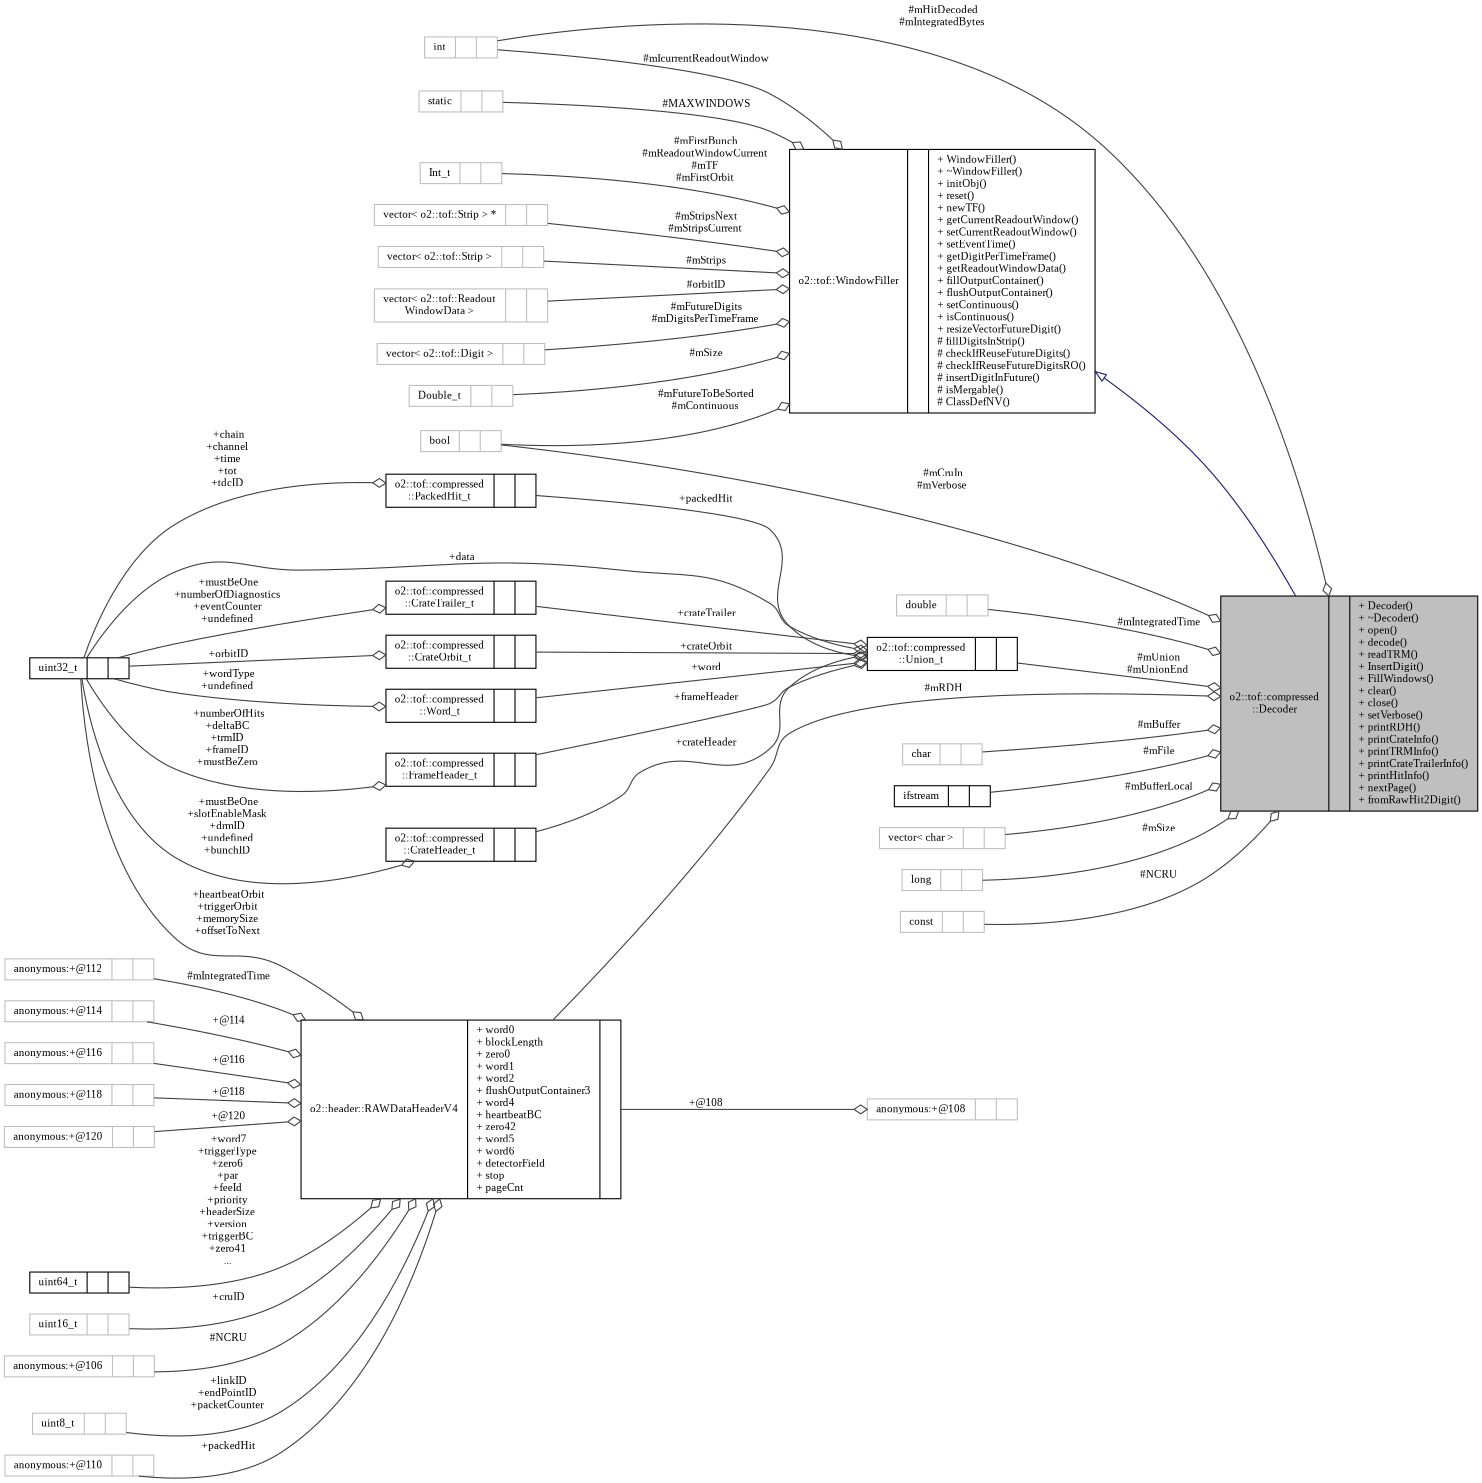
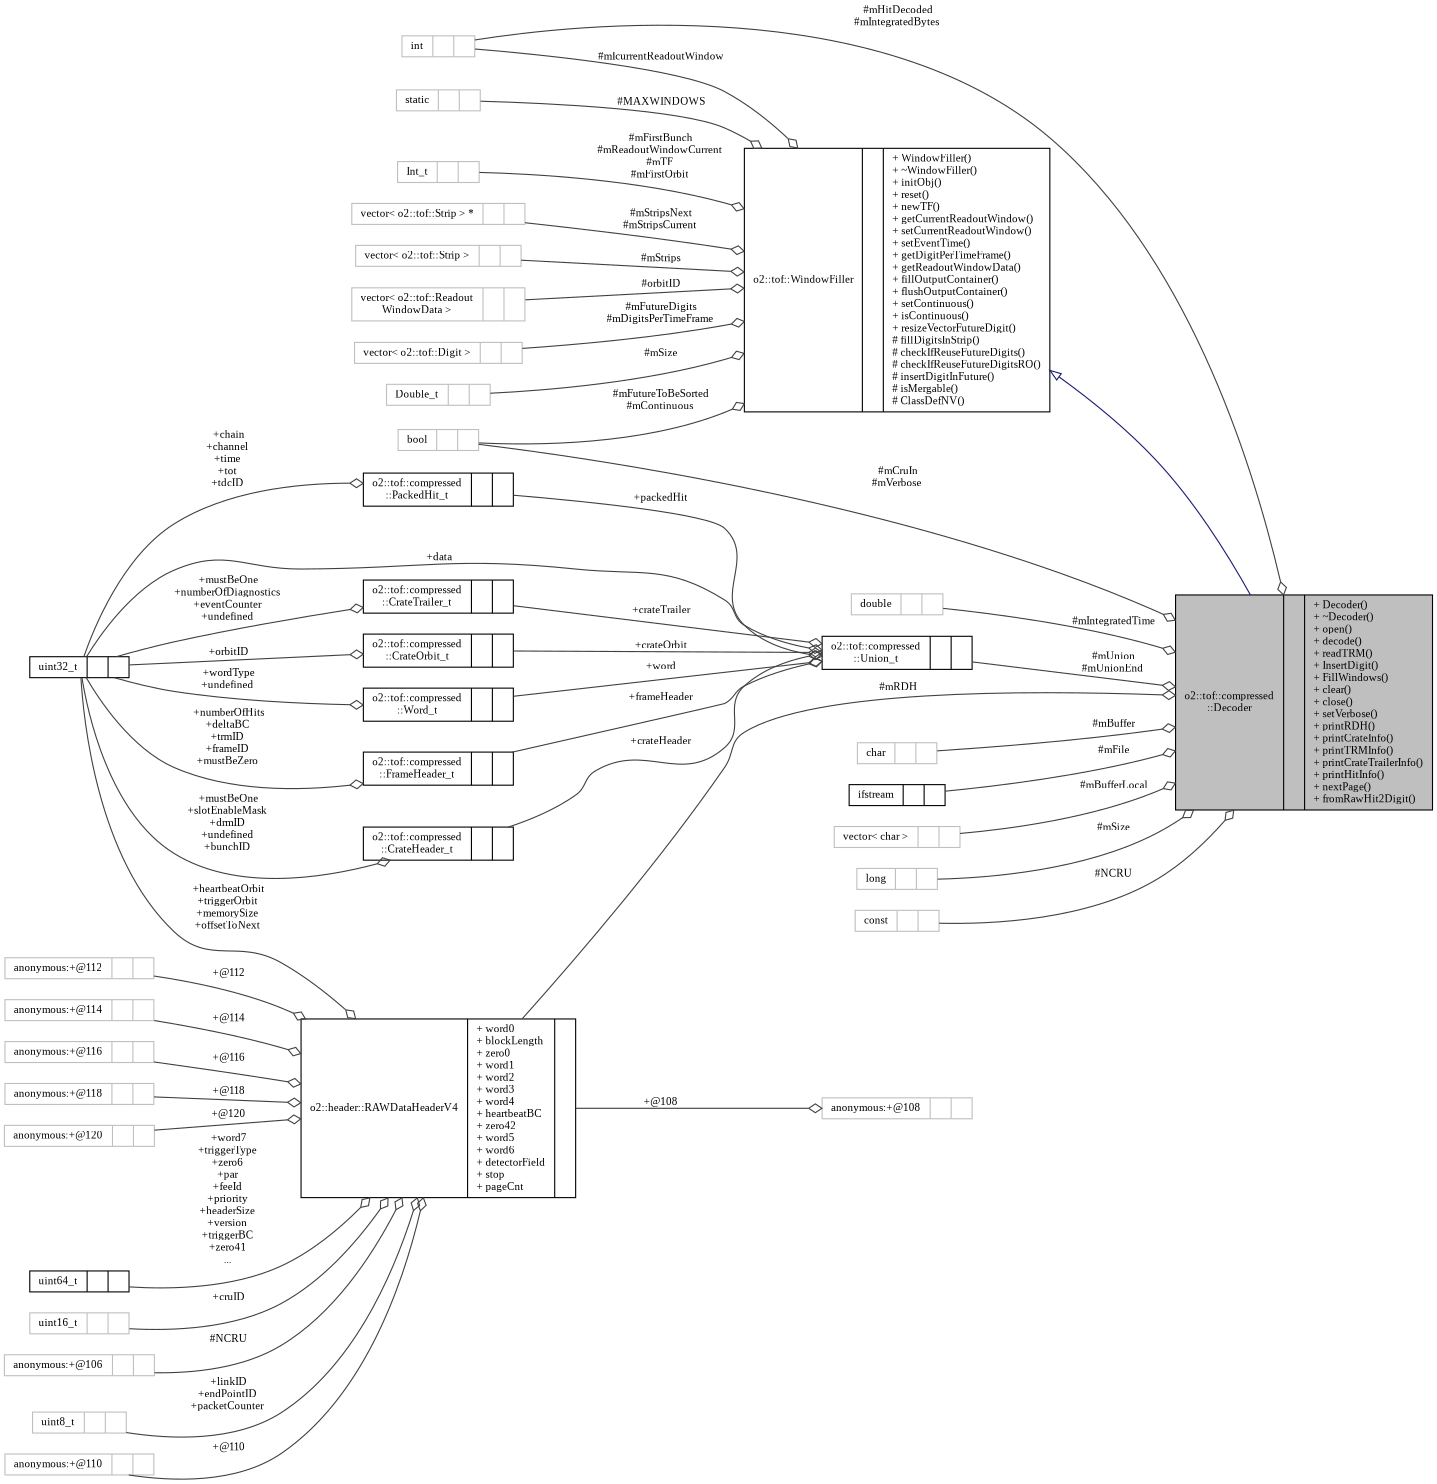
edge "anonymous:+@112" -> "o2::header::RAWDataHeaderV4": label " #mIntegratedTime" -> " +@112"
node "o2::header::RAWDataHeaderV4": text "+ flushOutputContainer3" -> "+ word3"
edge "anonymous:+@110" -> "o2::header::RAWDataHeaderV4": label " +packedHit" -> " +@110"
